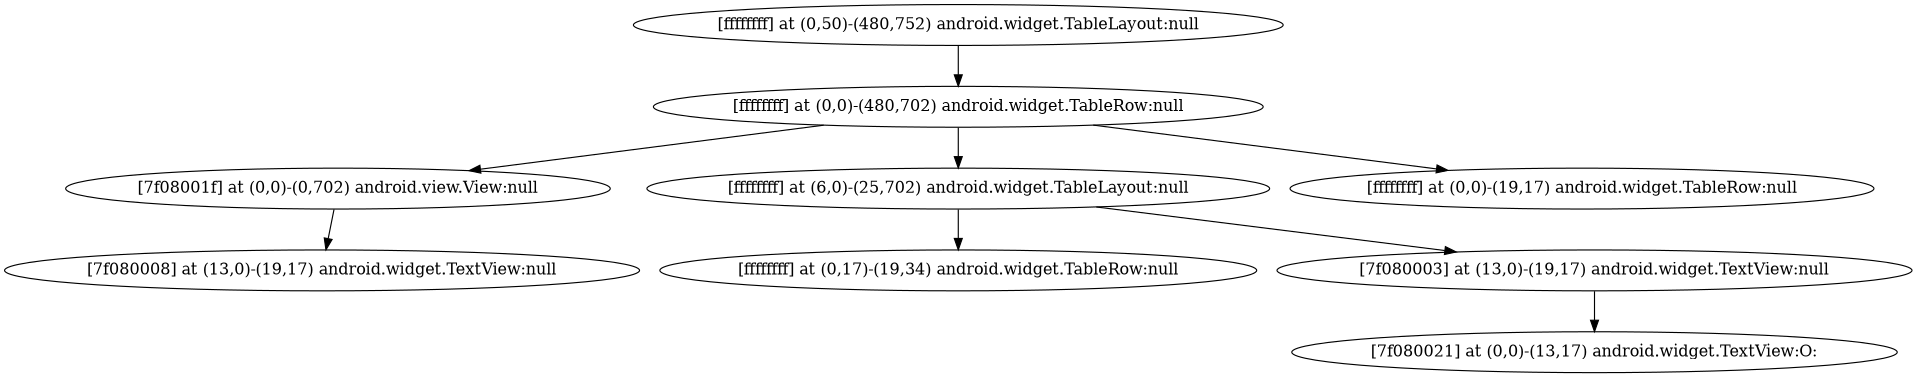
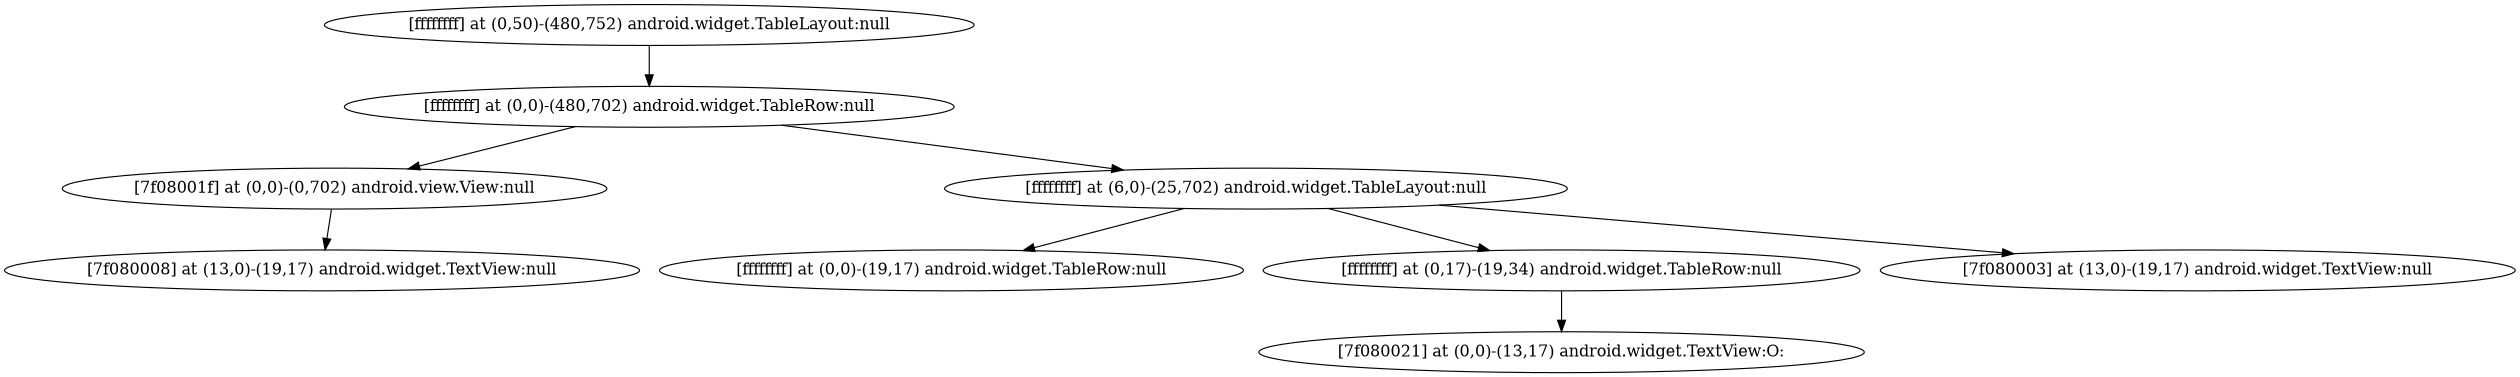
edge "[ffffffff] at (0,0)-(480,702) android.widget.TableRow:null" -> "[ffffffff] at (0,0)-(19,17) android.widget.TableRow:null": now "[ffffffff] at (6,0)-(25,702) android.widget.TableLayout:null" -> "[ffffffff] at (0,0)-(19,17) android.widget.TableRow:null"
edge "[7f080003] at (13,0)-(19,17) android.widget.TextView:null" -> "[7f080021] at (0,0)-(13,17) android.widget.TextView:O:": now "[ffffffff] at (0,17)-(19,34) android.widget.TableRow:null" -> "[7f080021] at (0,0)-(13,17) android.widget.TextView:O:"
